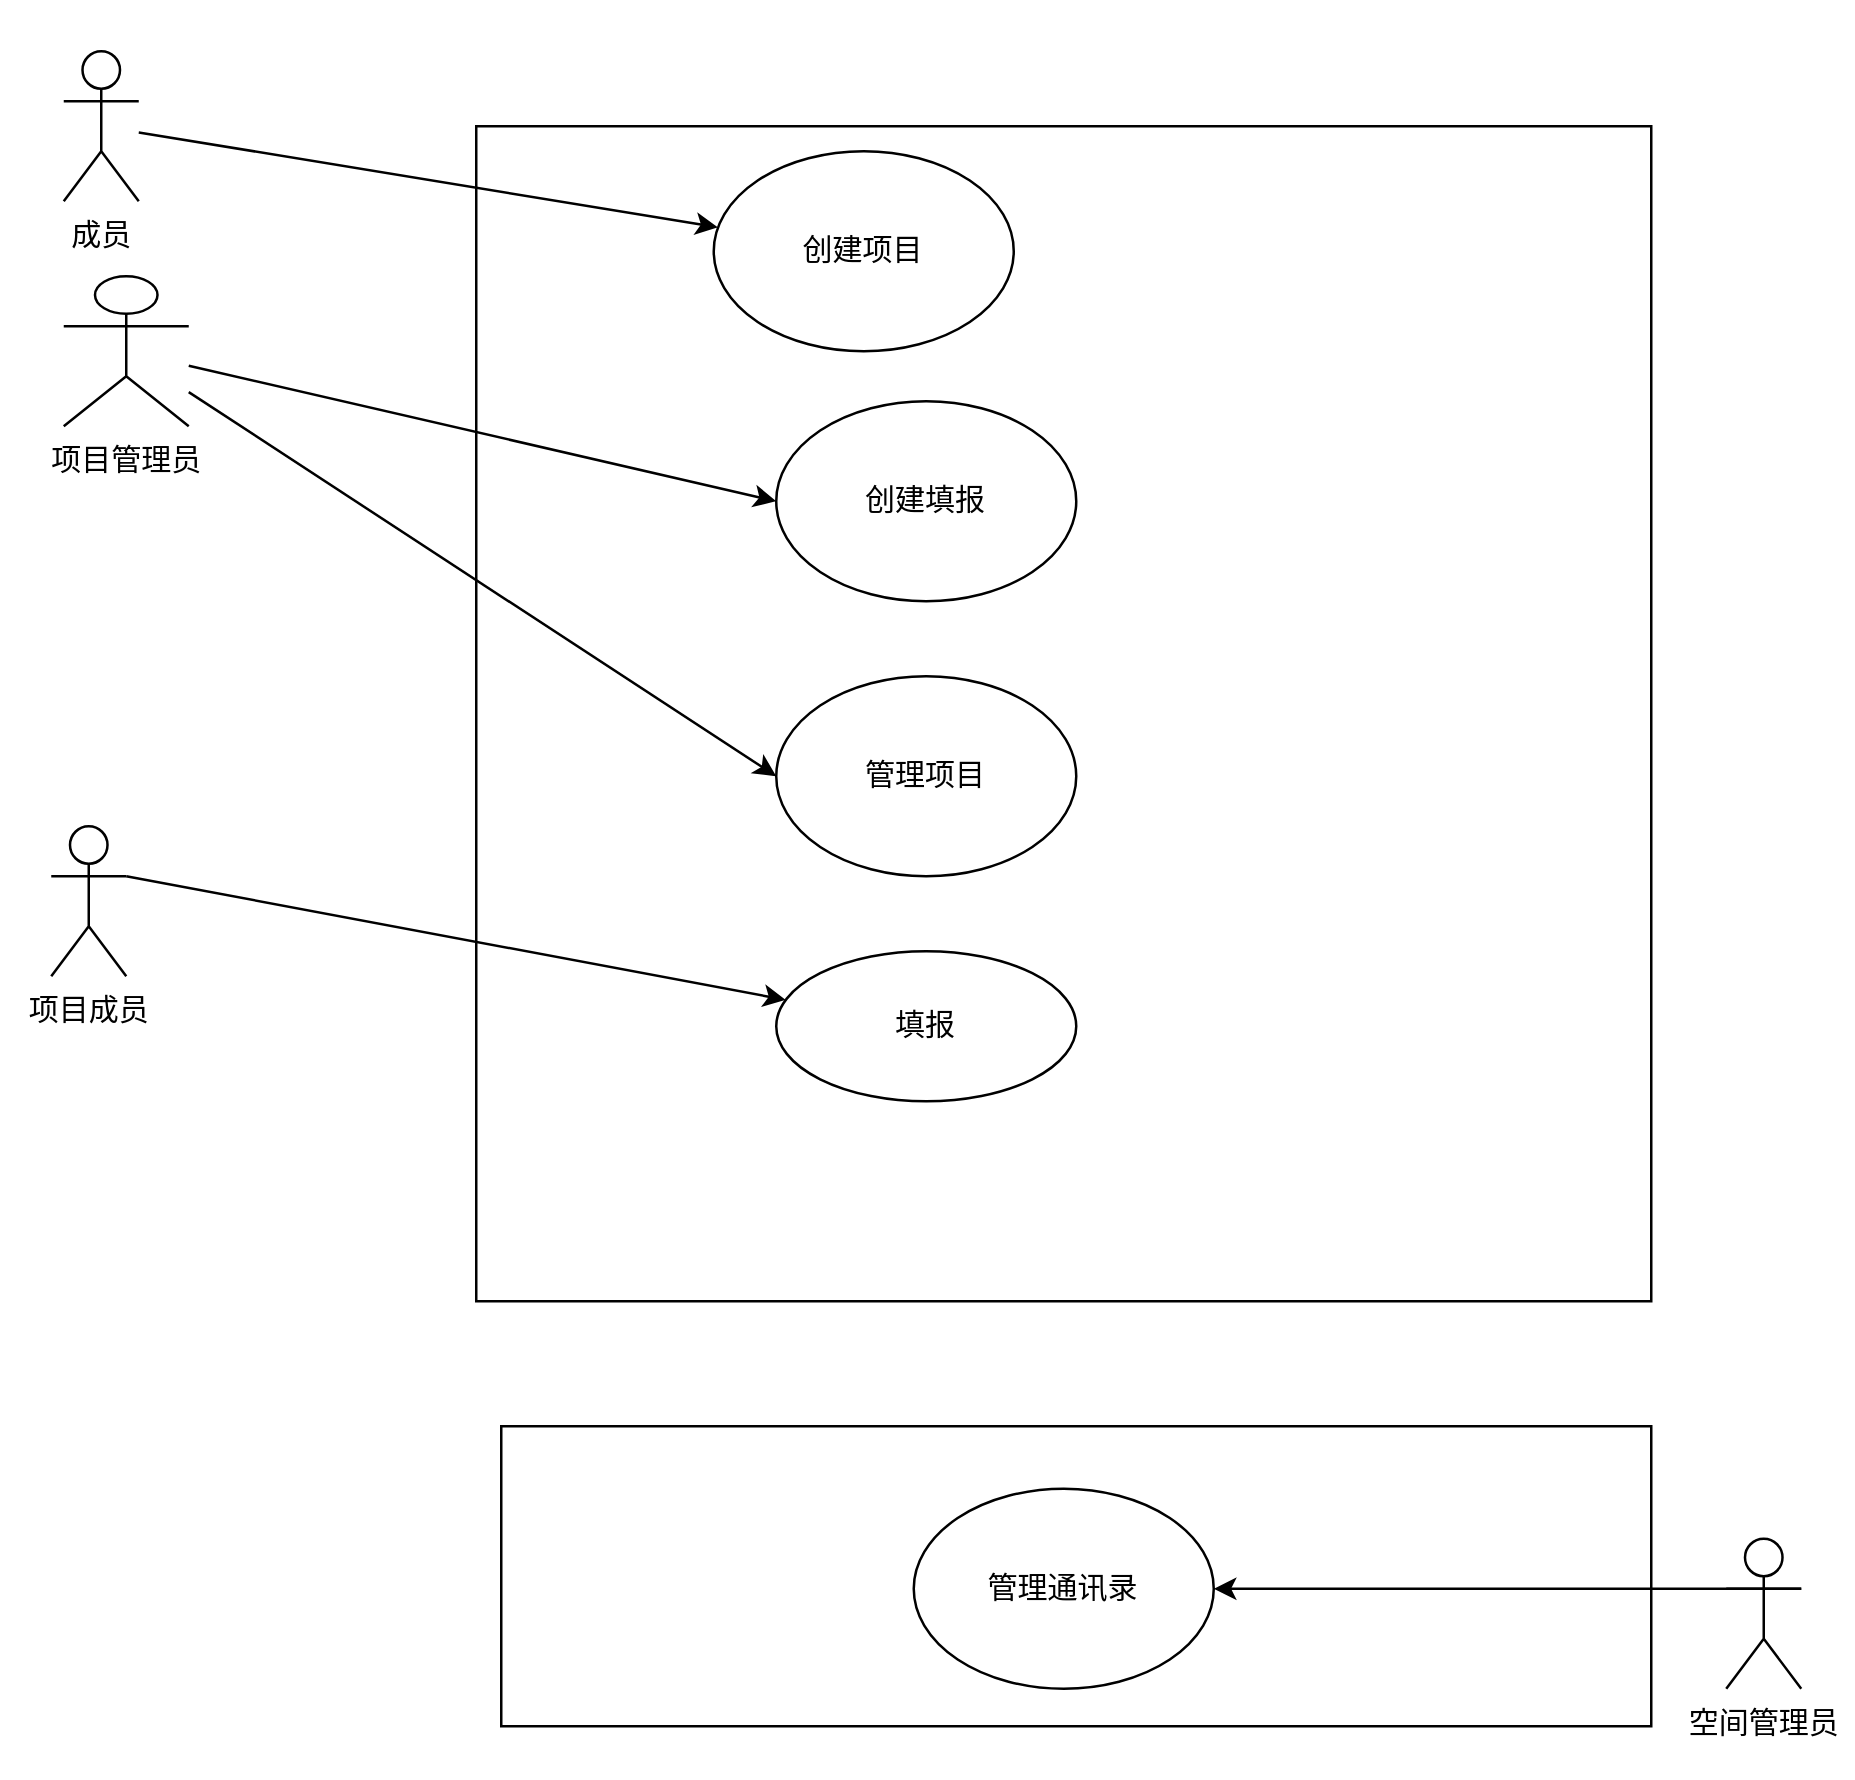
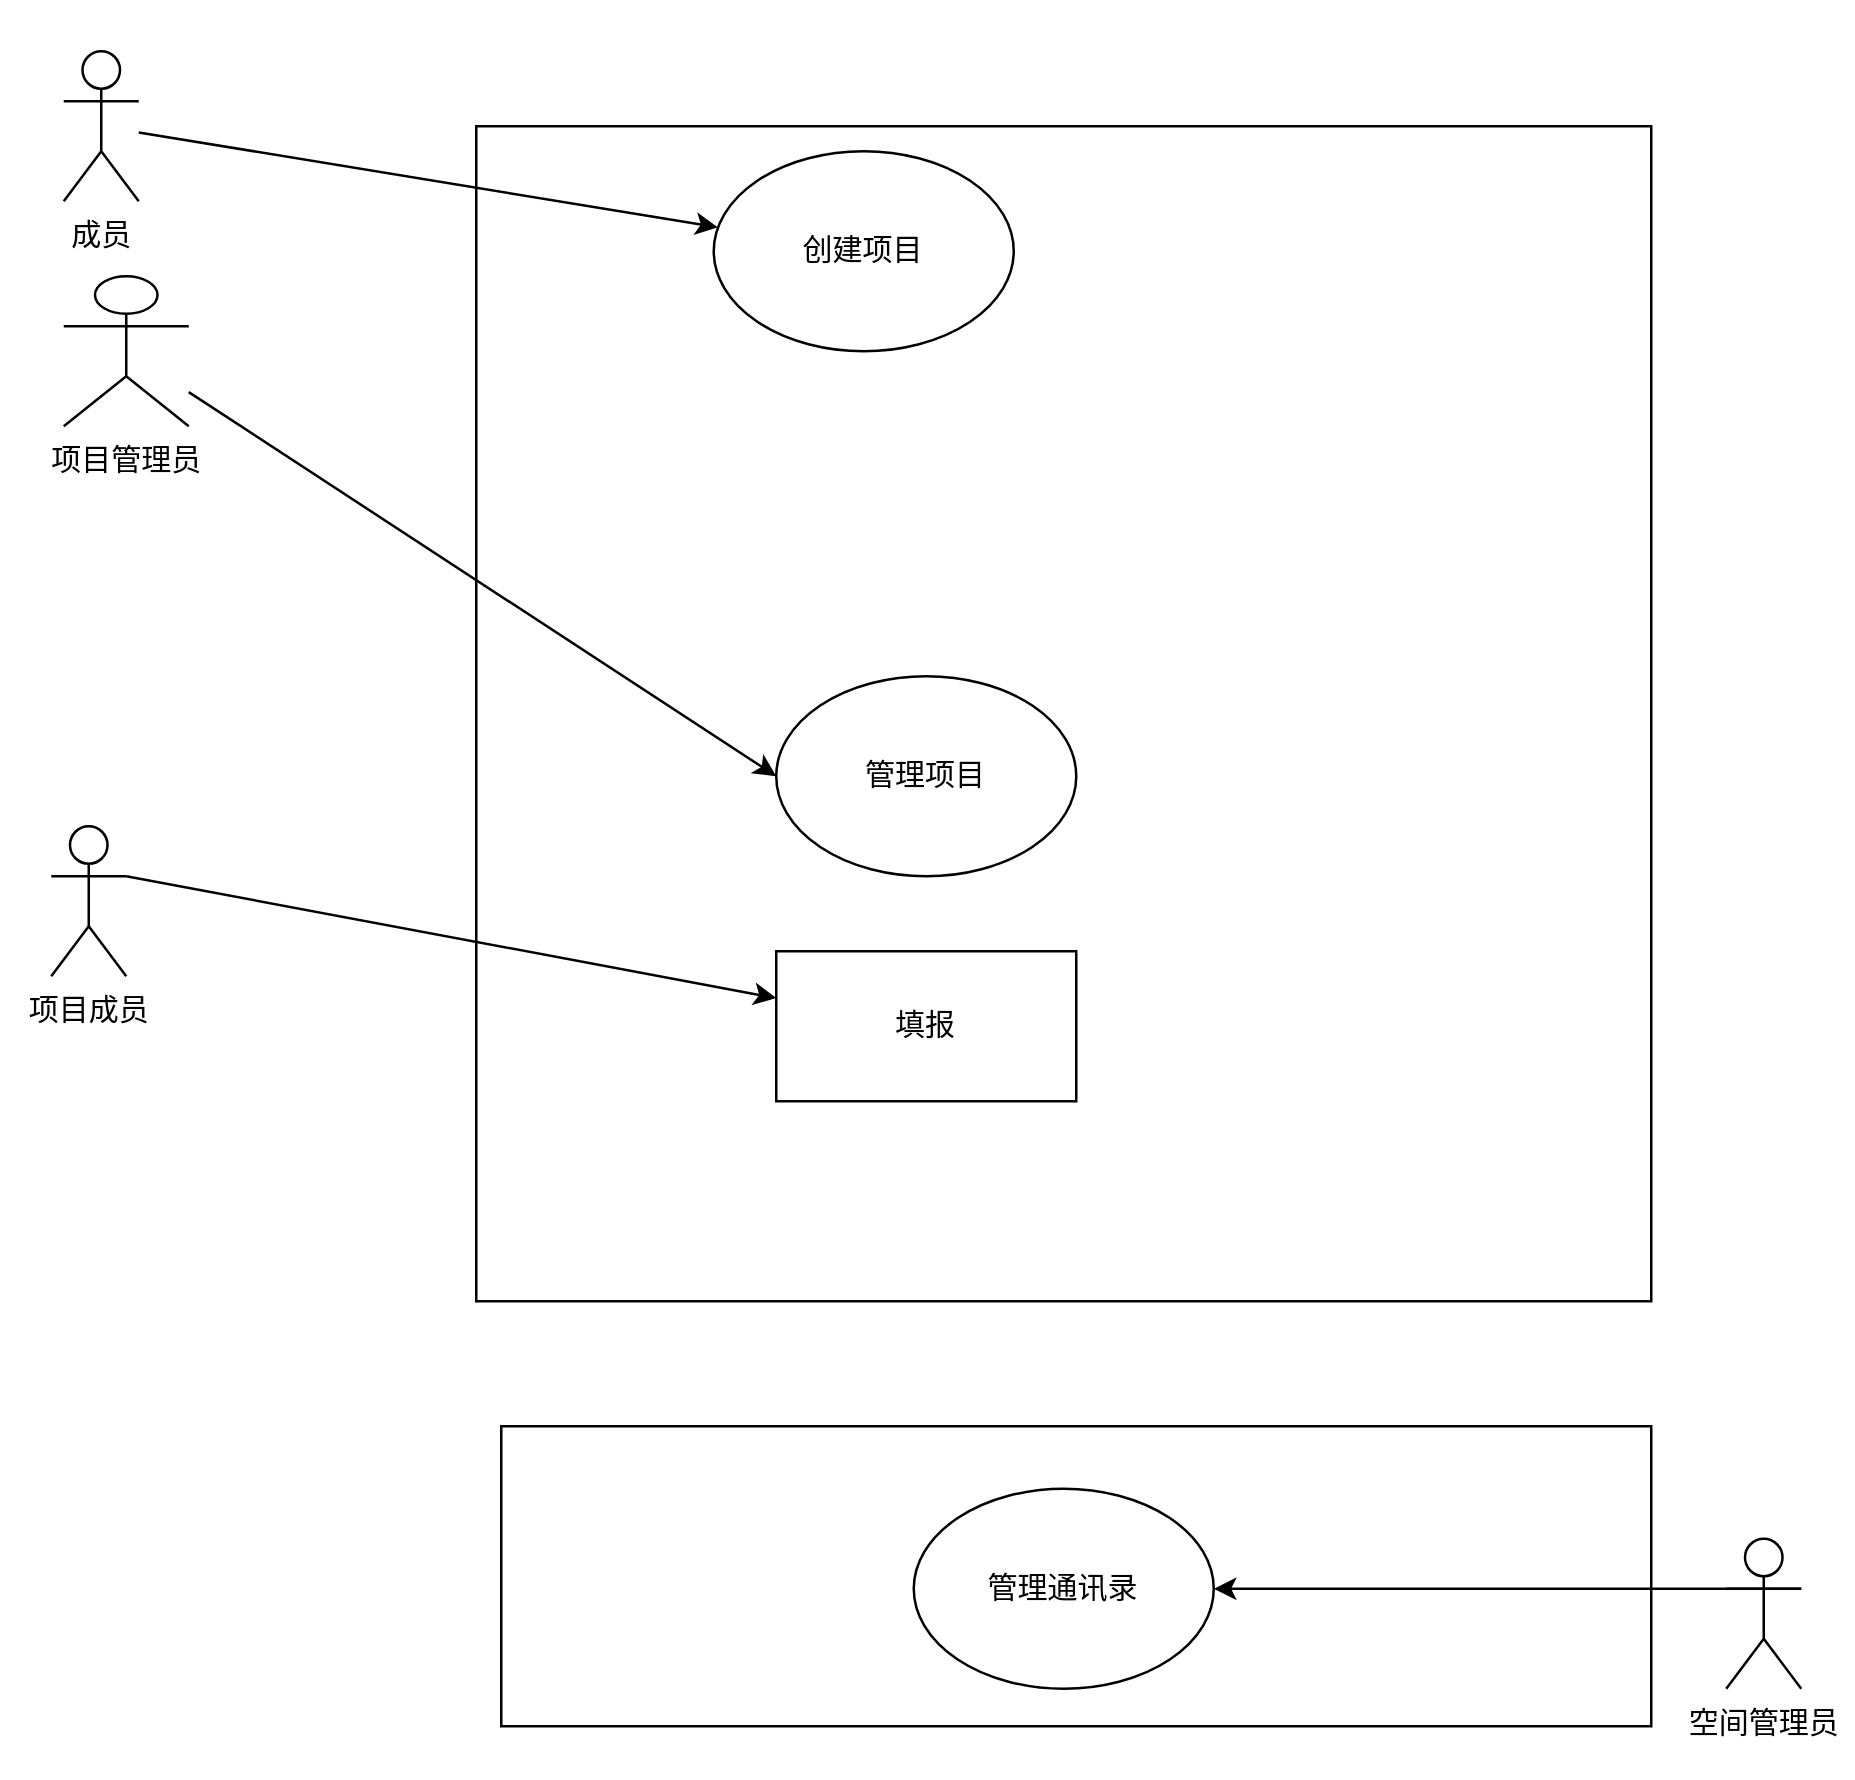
edge "项目管理员" -> "创建填报": removed
node "创建填报": removed
node "填报": shape ellipse -> rectangle
